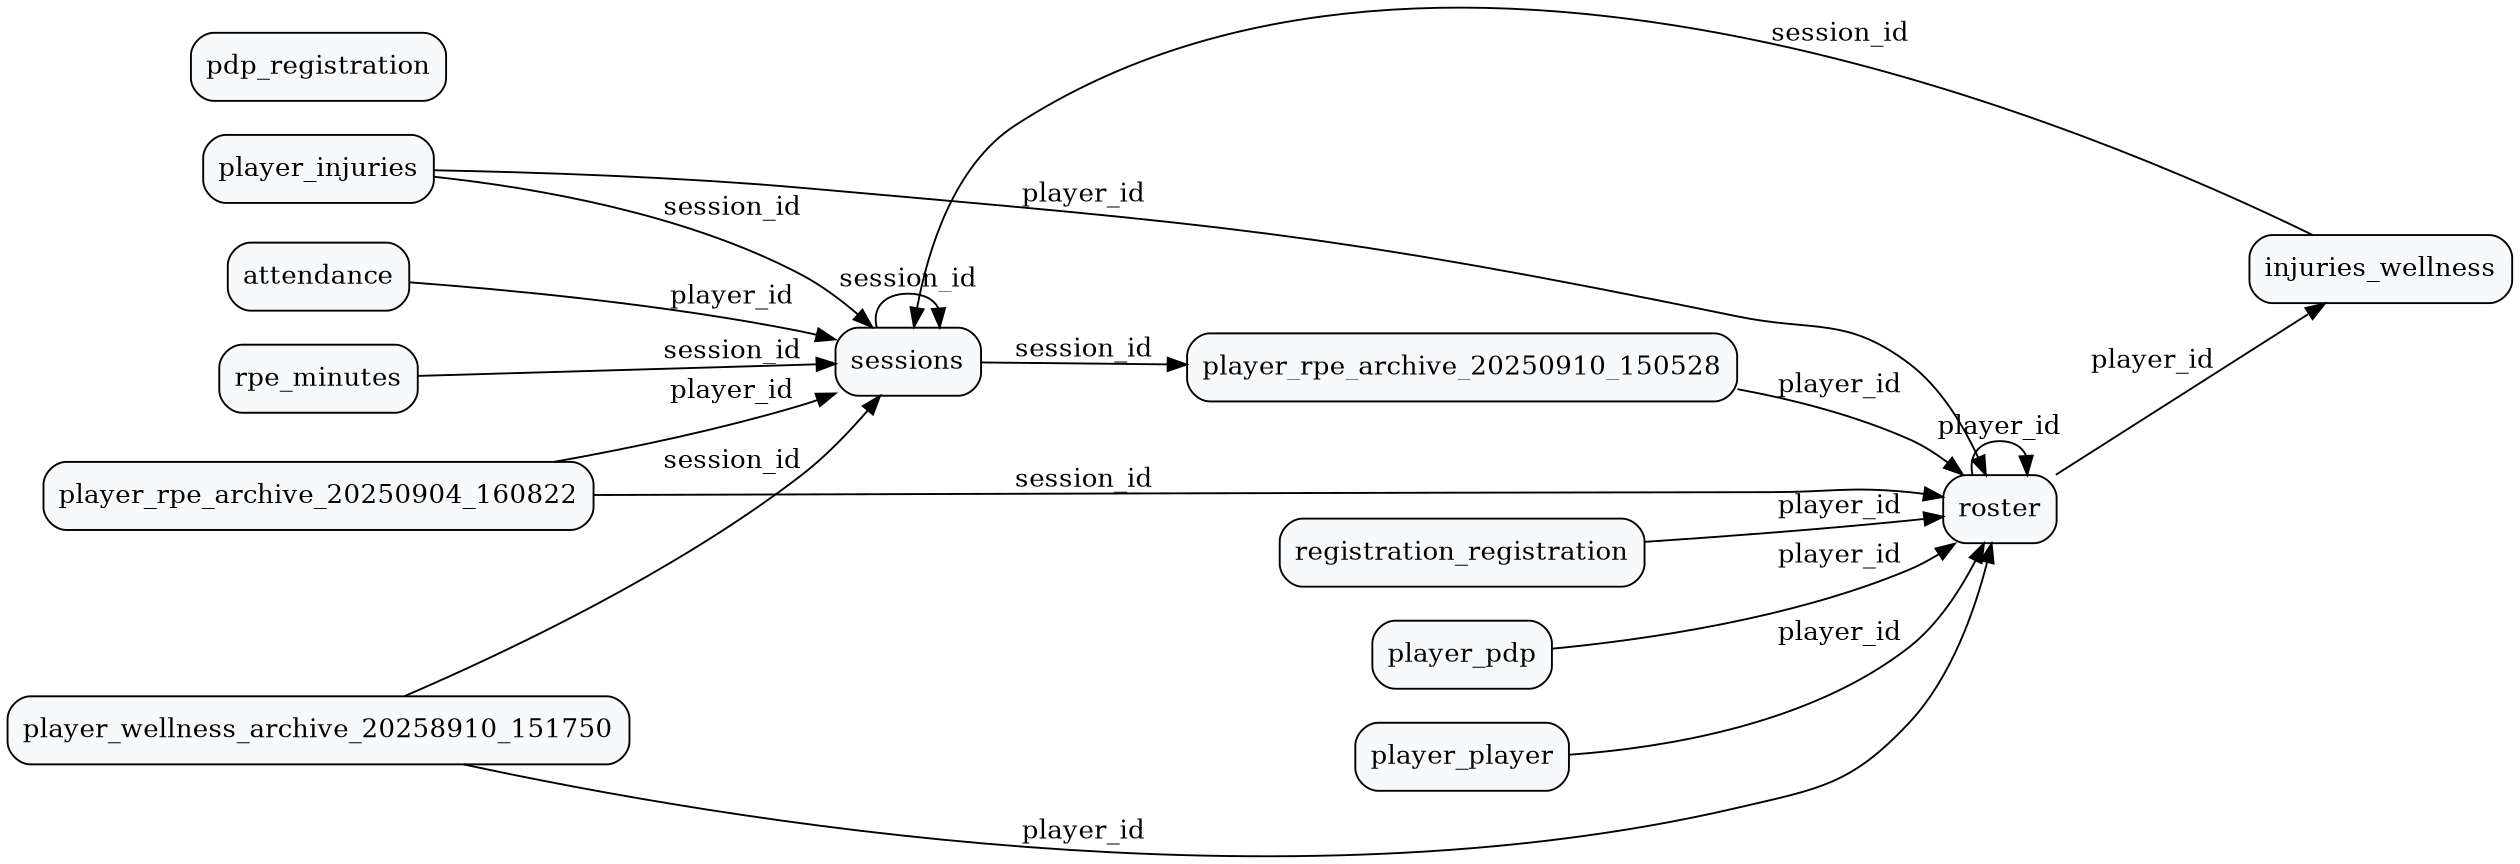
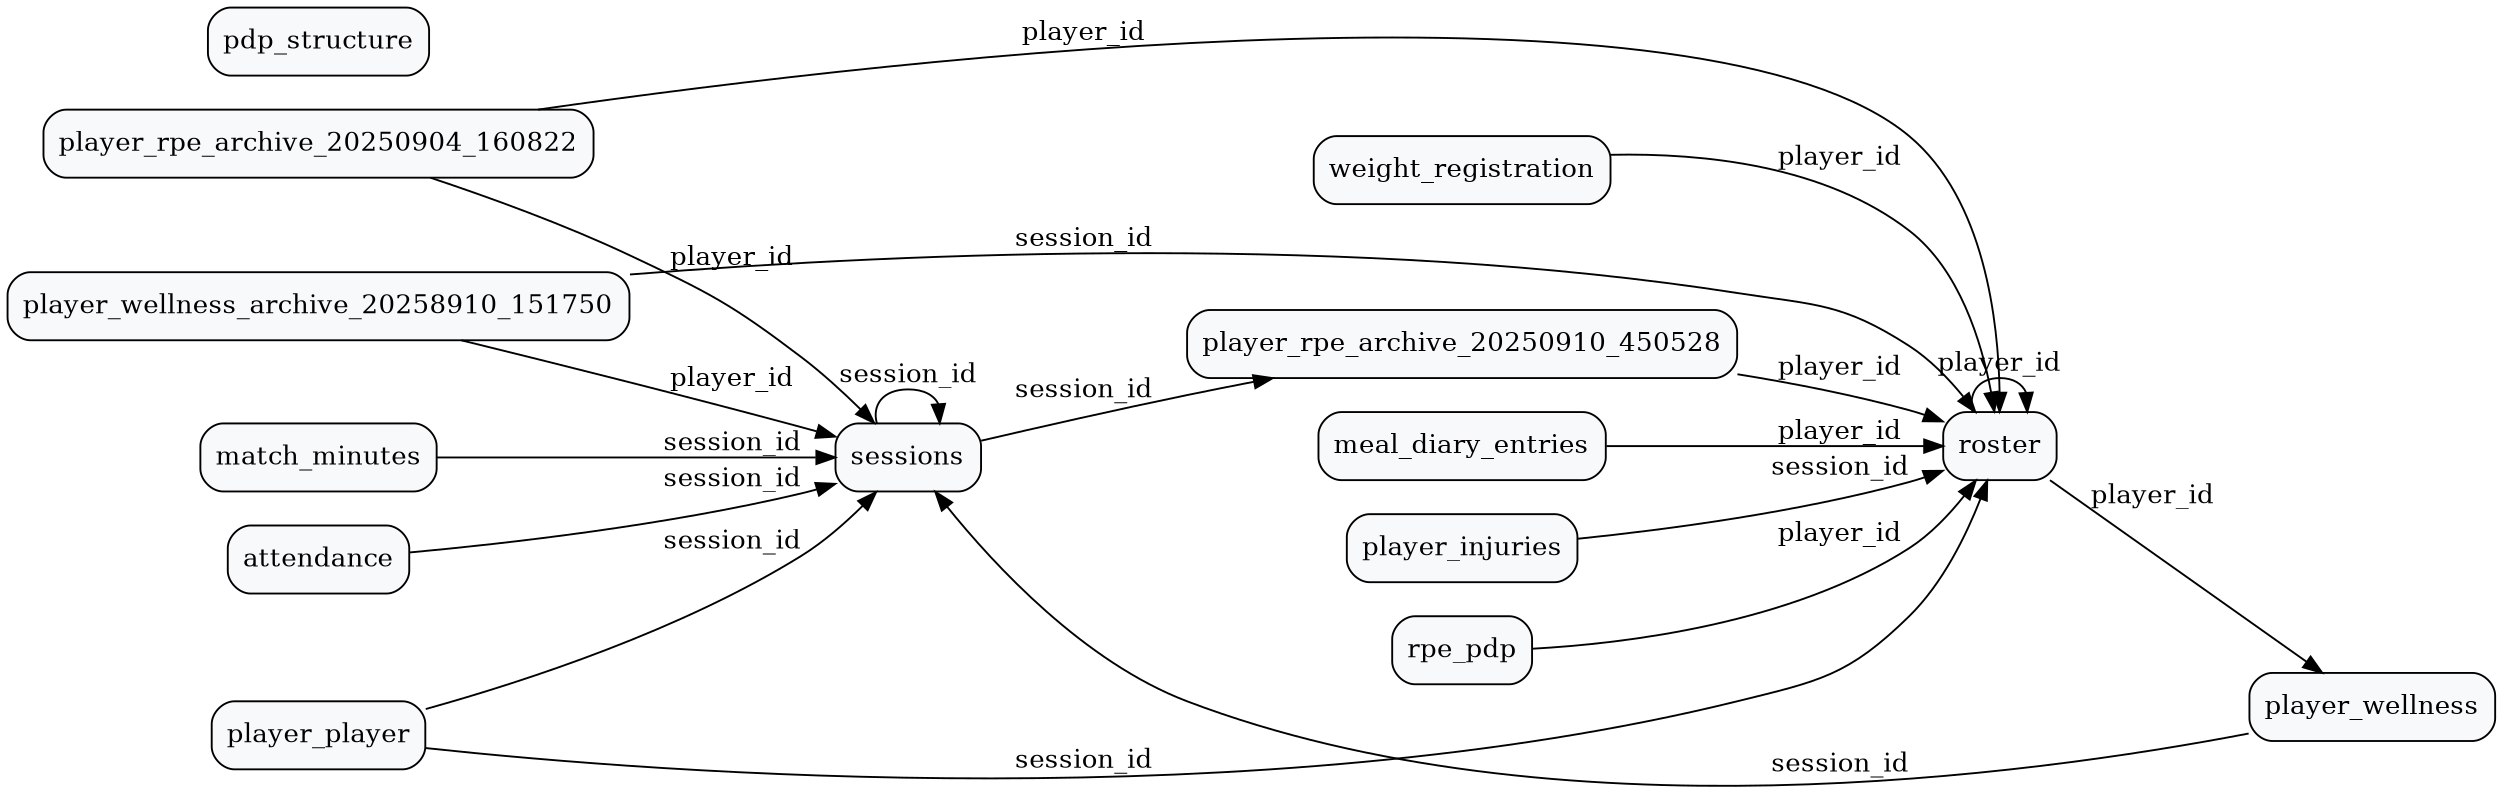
node "pdp_registration": label "pdp_registration" -> "pdp_structure"
edge "player_injuries" -> "roster": label "player_id" -> "session_id"
edge "player_injuries" -> "sessions": now "player_player" -> "sessions"
node "injuries_wellness": label "injuries_wellness" -> "player_wellness"
edge "attendance" -> "sessions": label "player_id" -> "session_id"
node "player_rpe_archive_20250910_150528": label "player_rpe_archive_20250910_150528" -> "player_rpe_archive_20250910_450528"
node "rpe_minutes": label "rpe_minutes" -> "match_minutes"
node "meal_diary_entries": added
edge "player_wellness_archive_20258910_151750" -> "sessions": label "session_id" -> "player_id"
edge "player_rpe_archive_20250904_160822" -> "roster": label "session_id" -> "player_id"
node "registration_registration": label "registration_registration" -> "weight_registration"
edge "player_player" -> "roster": label "player_id" -> "session_id"
node "player_pdp": label "player_pdp" -> "rpe_pdp"
edge "player_wellness_archive_20258910_151750" -> "roster": label "player_id" -> "session_id"
